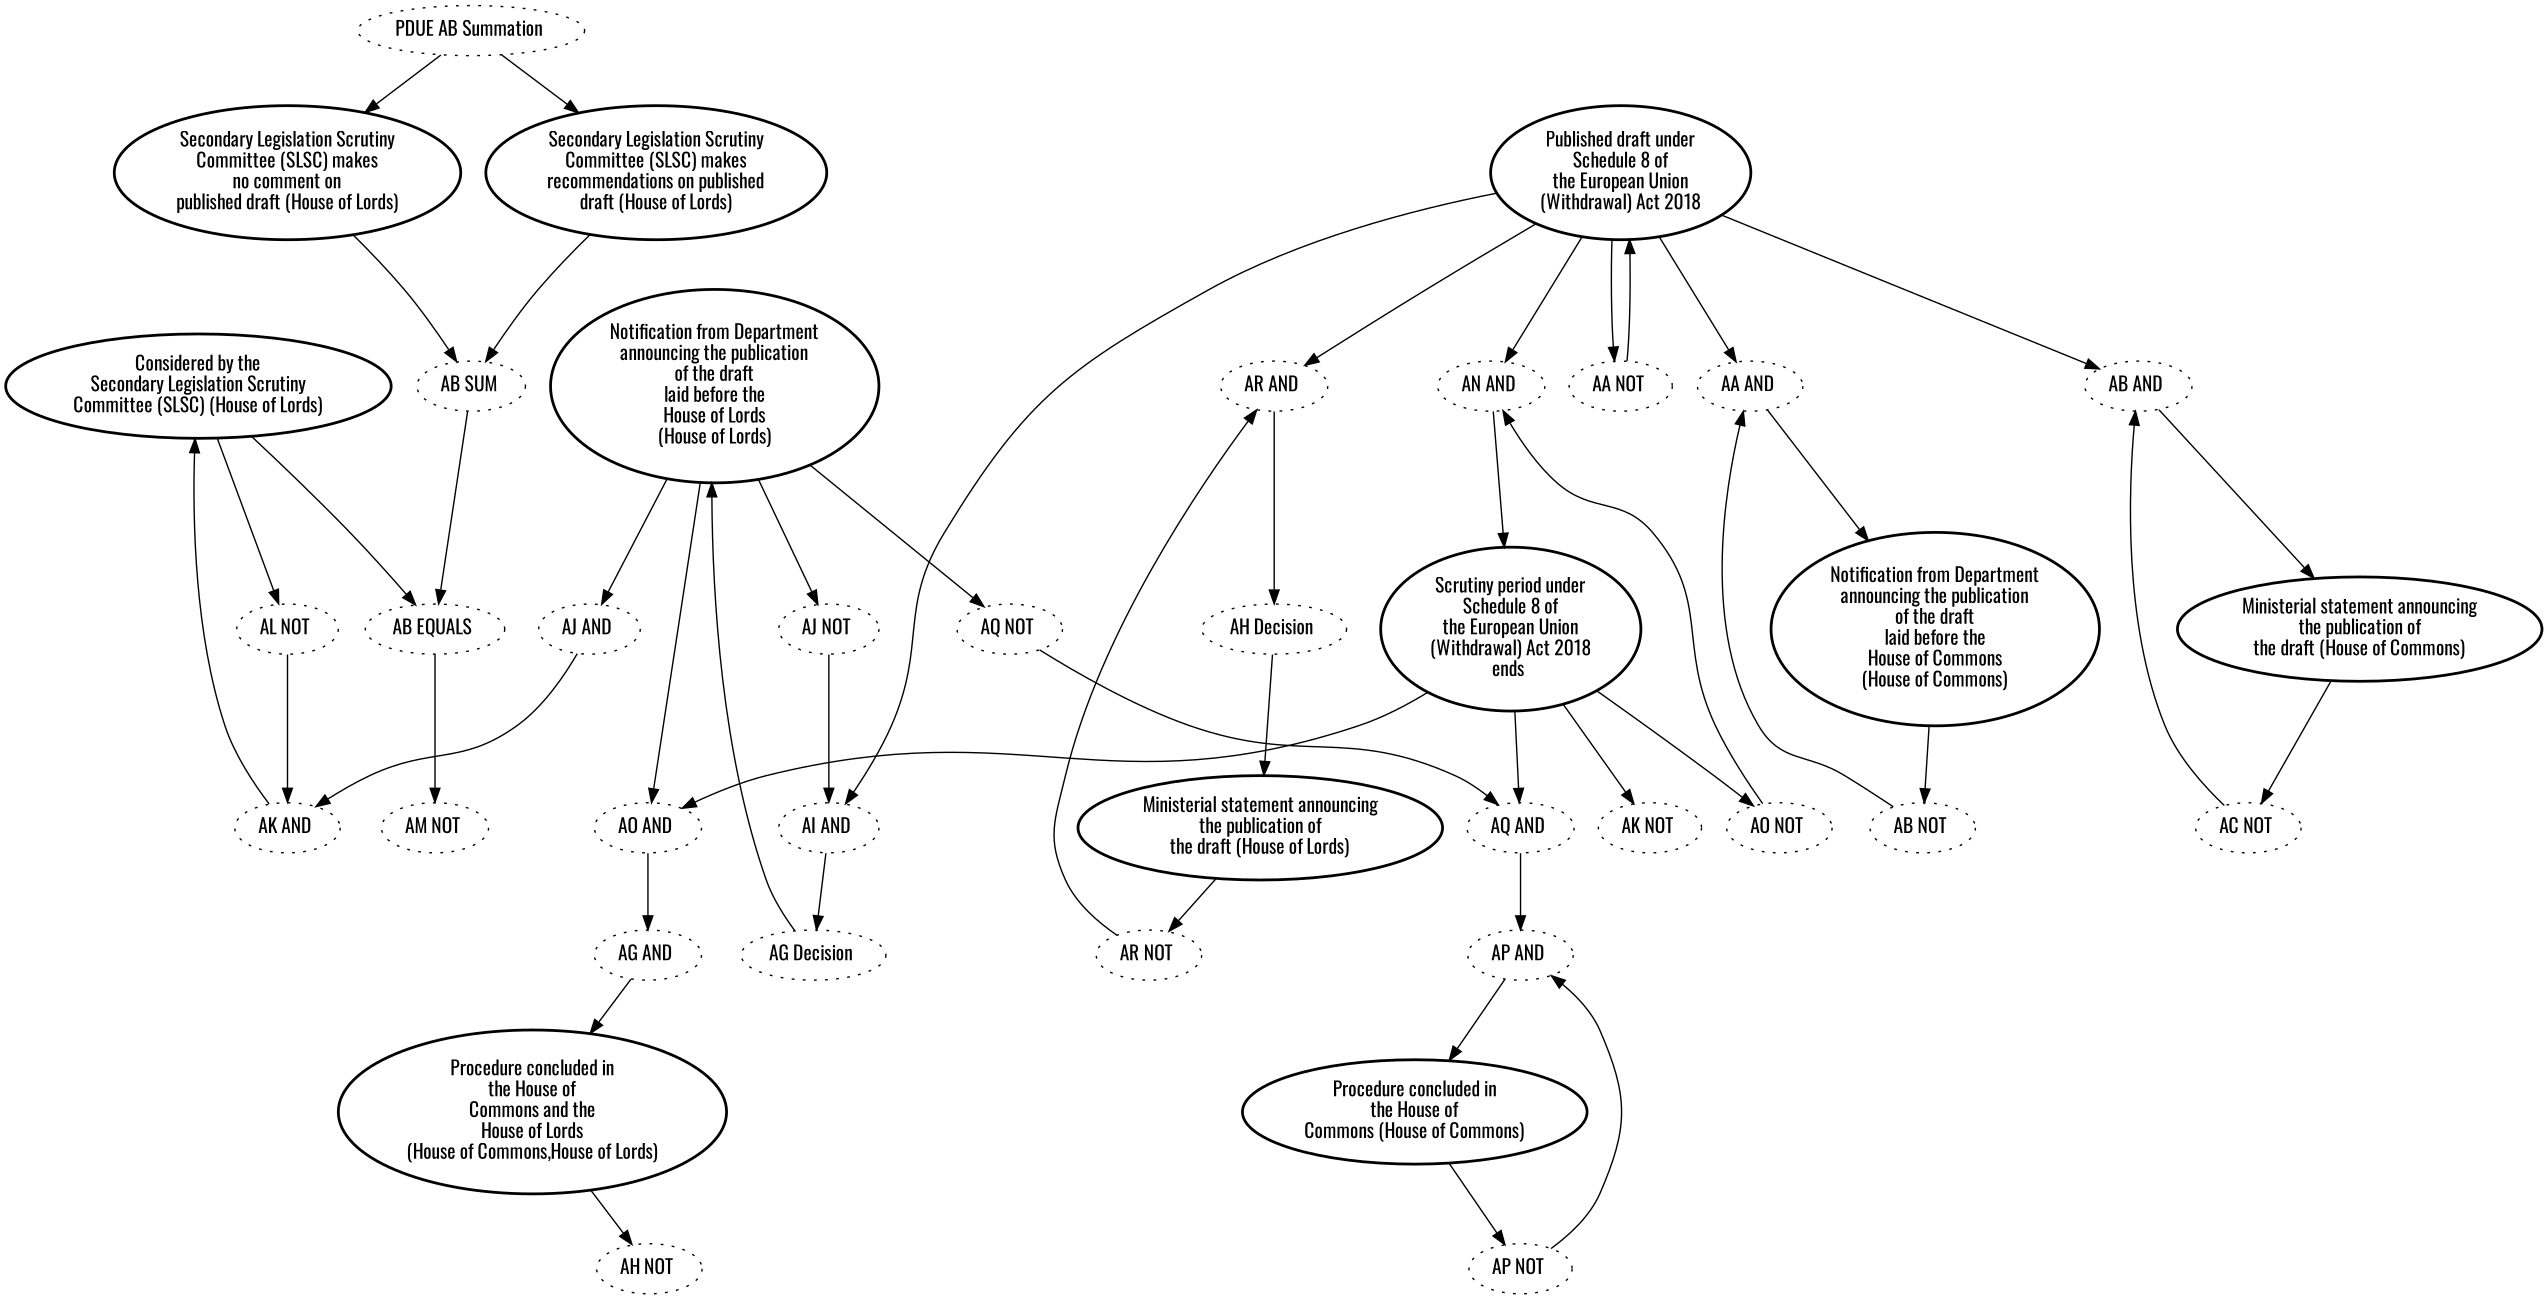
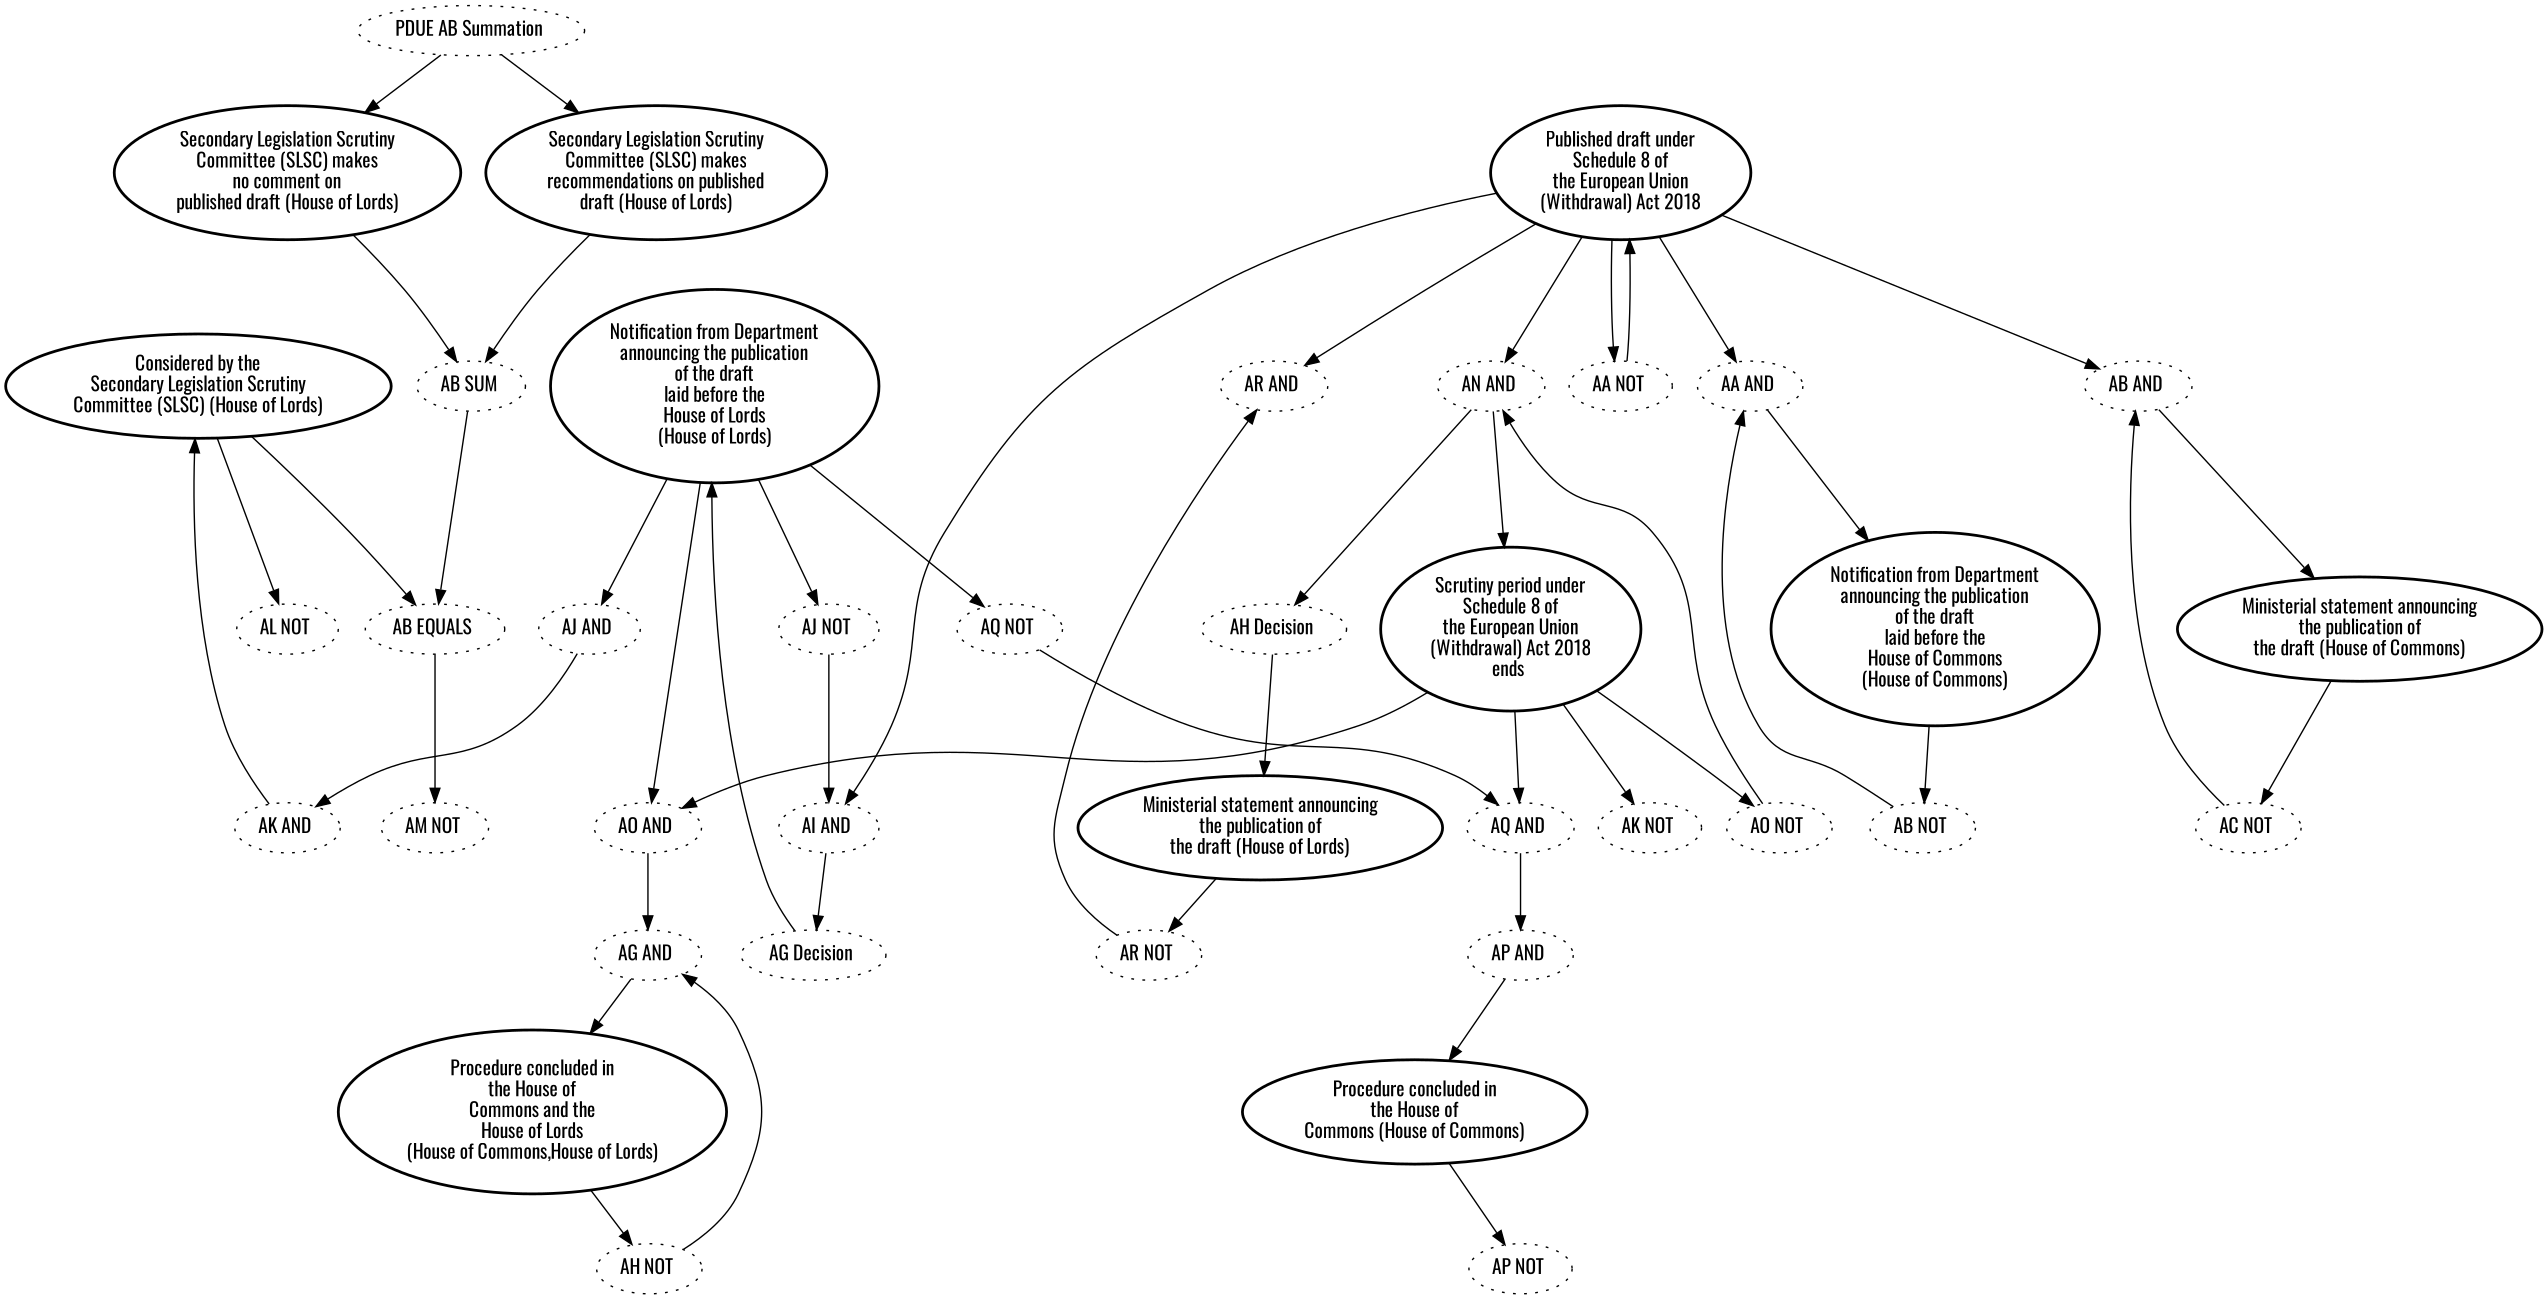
edge "AR AND" -> "AH Decision": now "AN AND" -> "AH Decision"
edge "AL NOT" -> "AK AND": removed
edge "AH NOT" -> "AG AND": added
edge "AP NOT" -> "AP AND": removed
